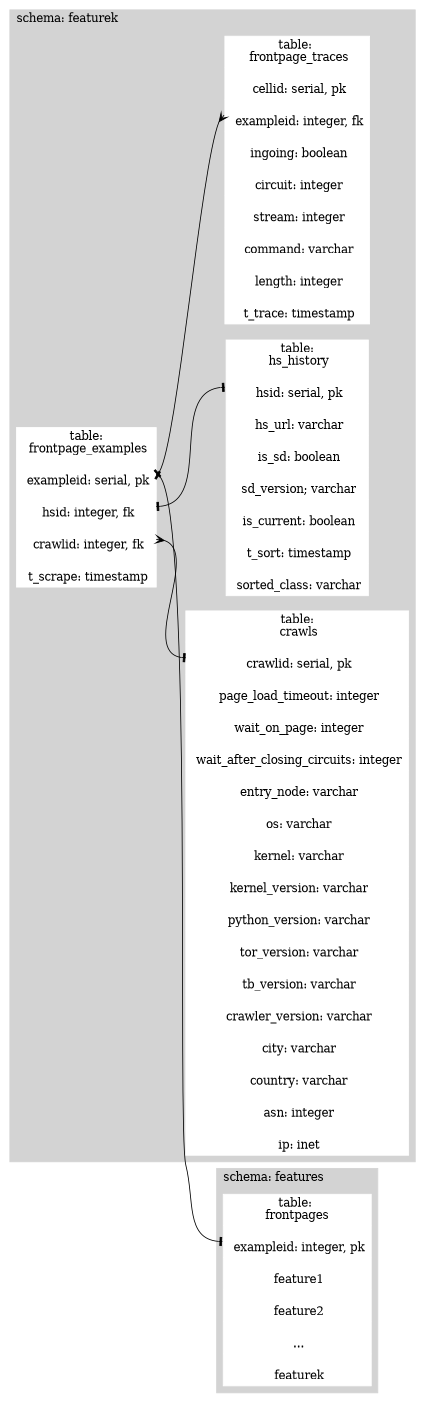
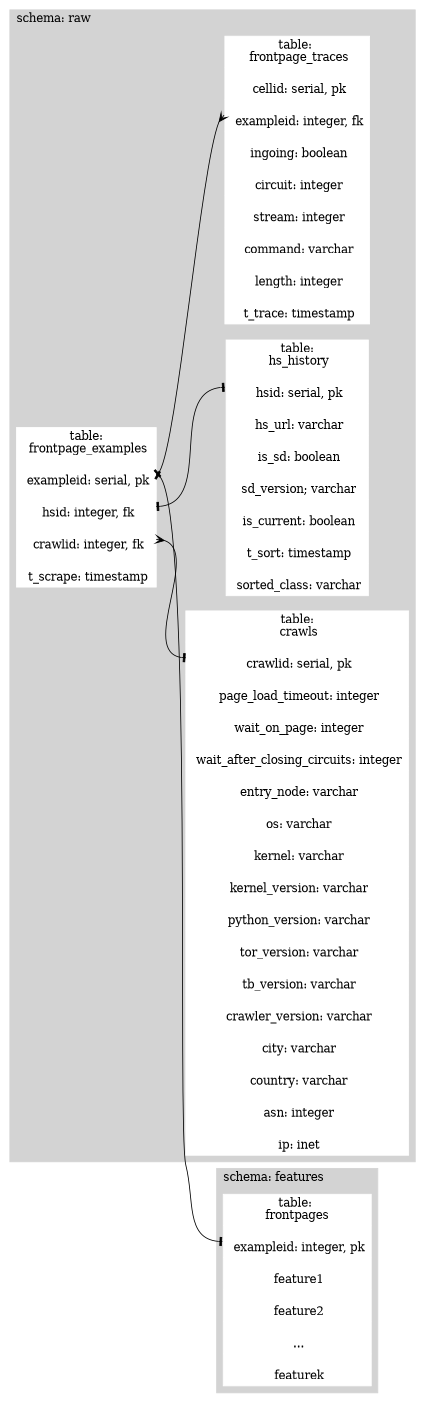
cluster "schema: featurek": label "schema: featurek" -> "schema: raw"
